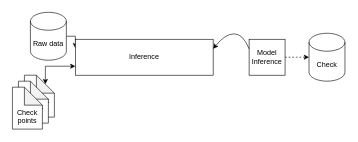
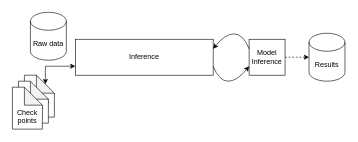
edge "Raw data" -> "Inference": removed
node "Check": label "Check" -> "Results"
edge "Inference" -> "Model Inference": added
